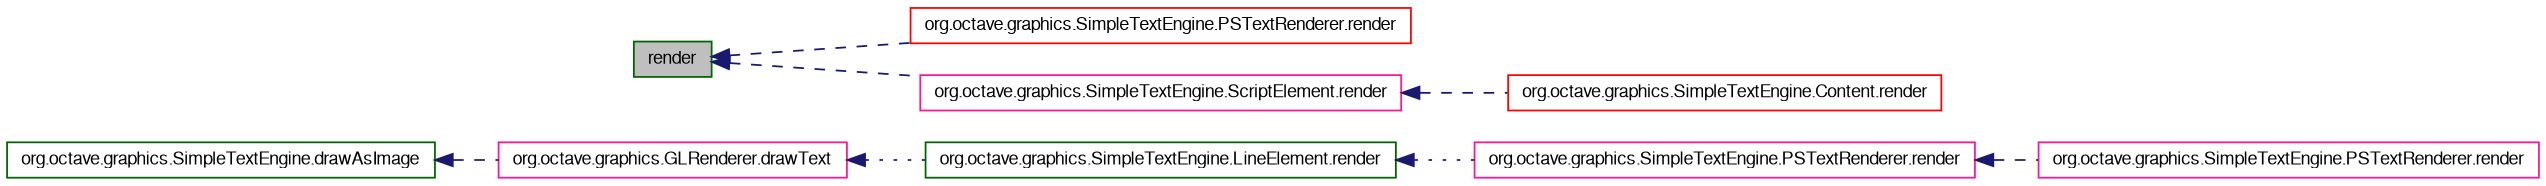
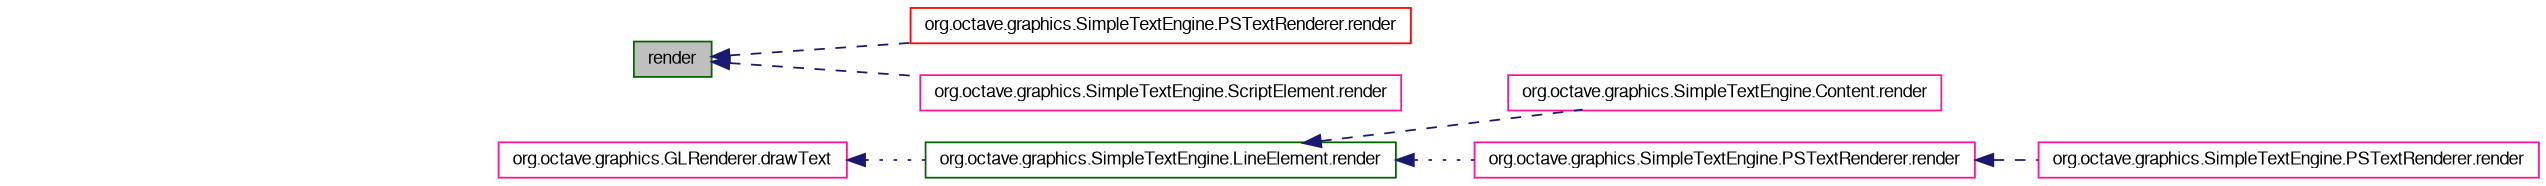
edge "org.octave.graphics.SimpleTextEngine.Content.render" -> "org.octave.graphics.SimpleTextEngine.ScriptElement.render": now "org.octave.graphics.SimpleTextEngine.Content.render" -> "org.octave.graphics.SimpleTextEngine.LineElement.render"
node "org.octave.graphics.SimpleTextEngine.Content.render": color red -> deeppink
node "org.octave.graphics.SimpleTextEngine.drawAsImage": removed
